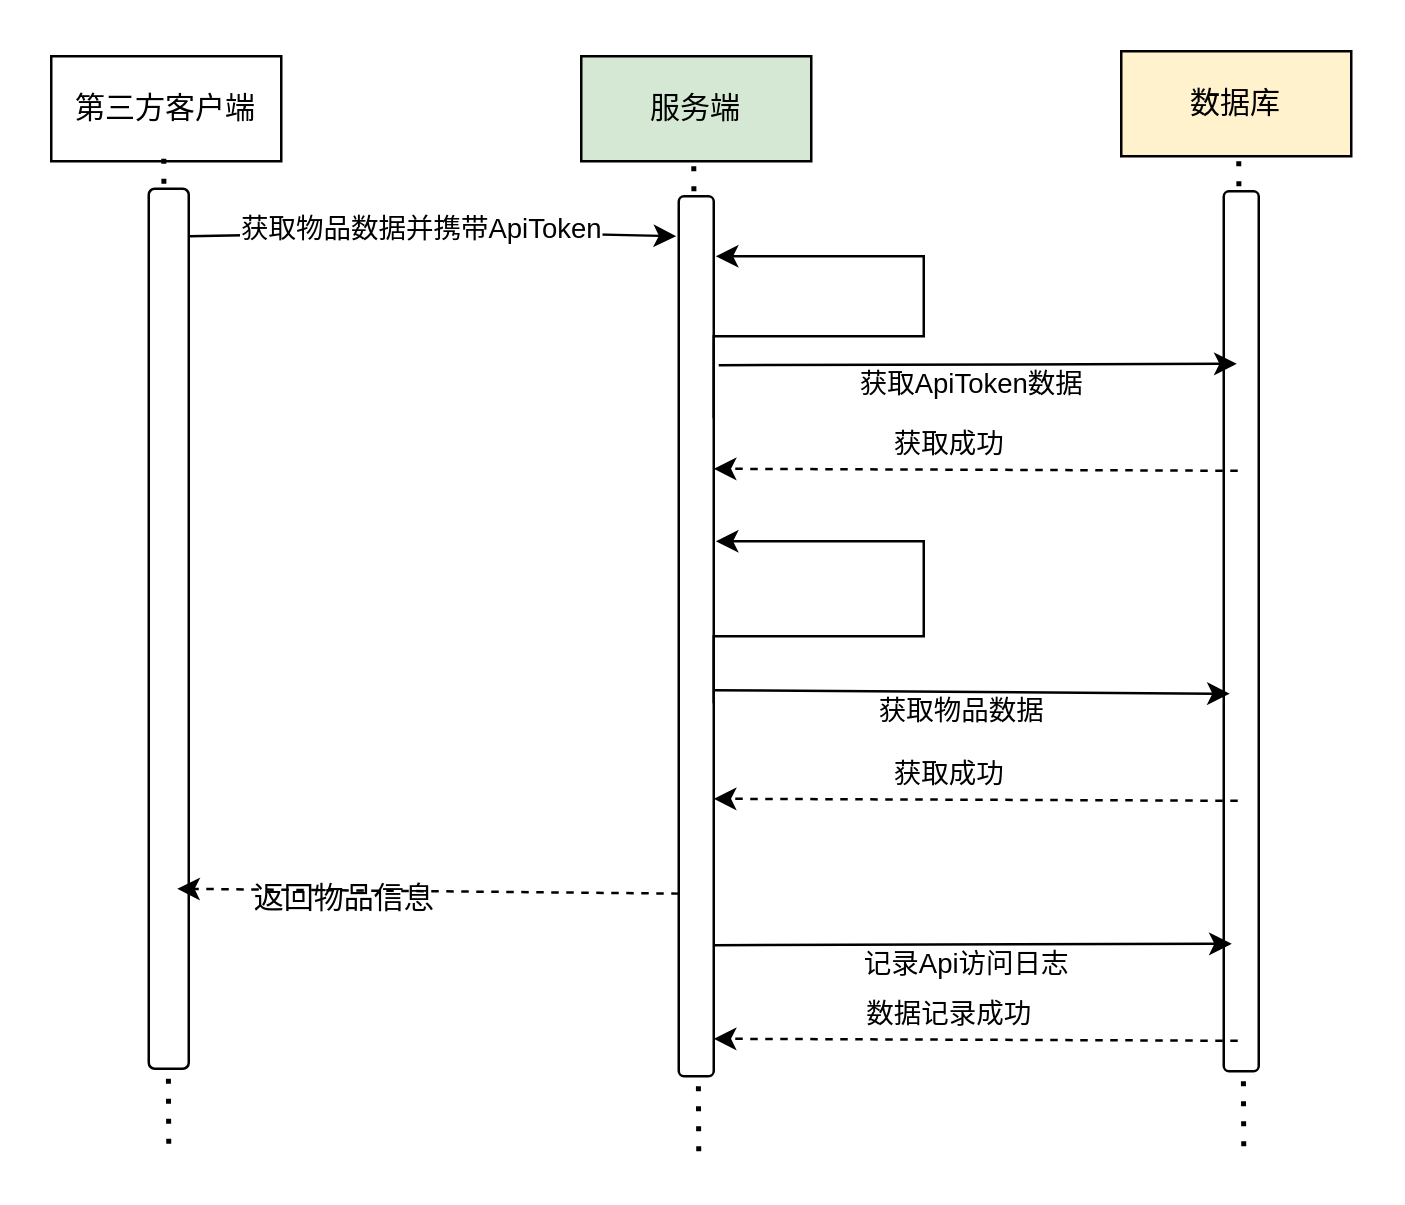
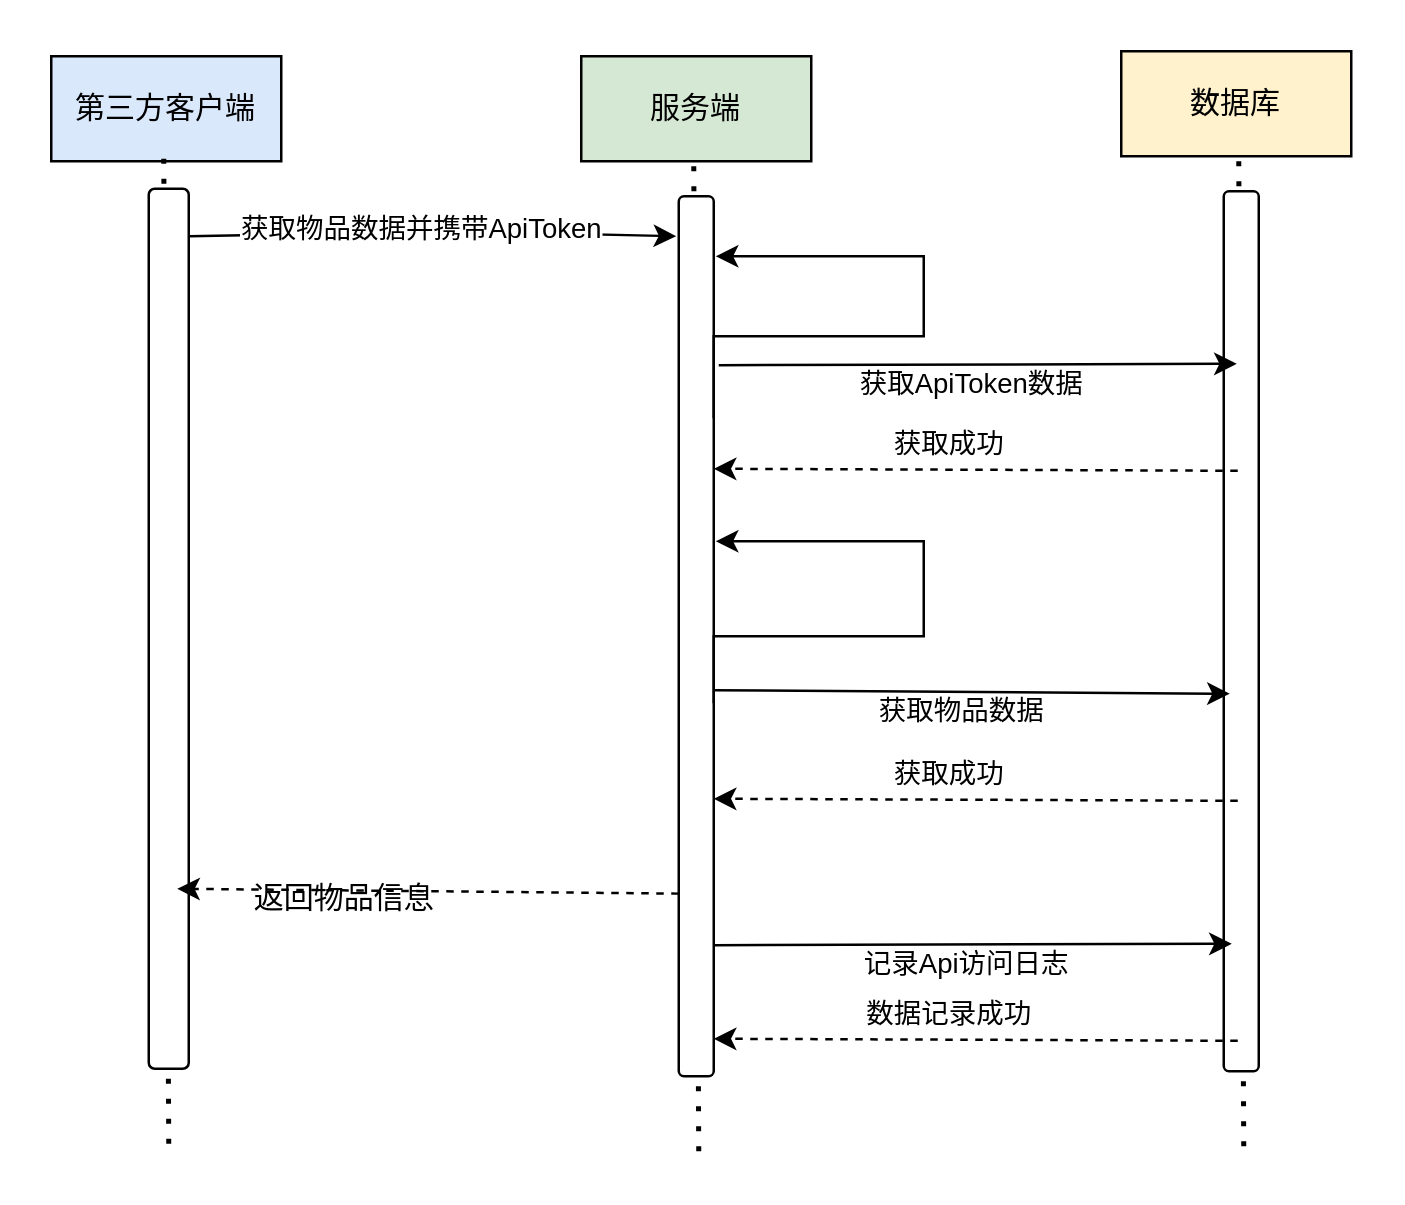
node "第三方客户端": fillcolor #ffffff -> #dae8fc
